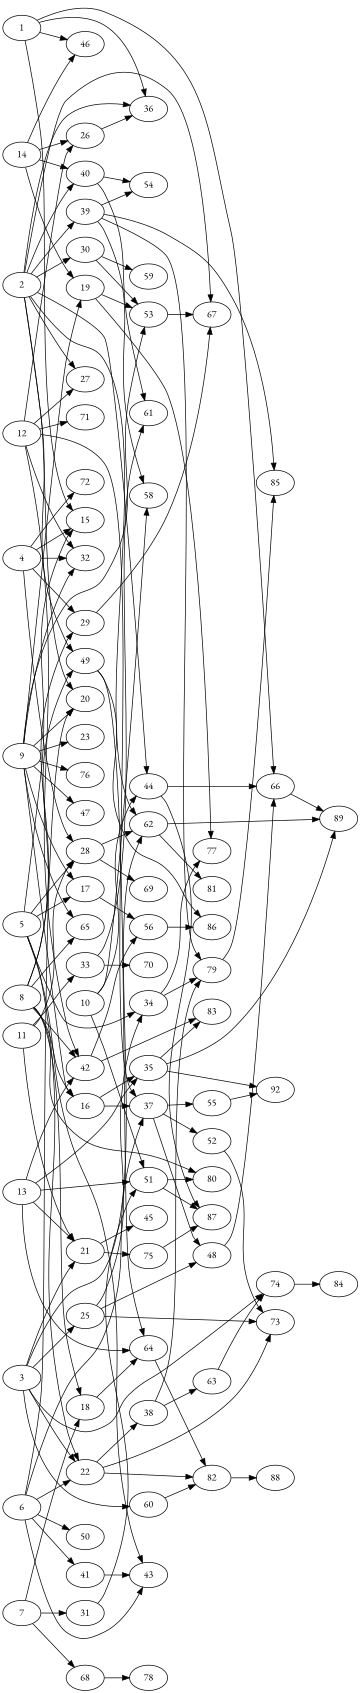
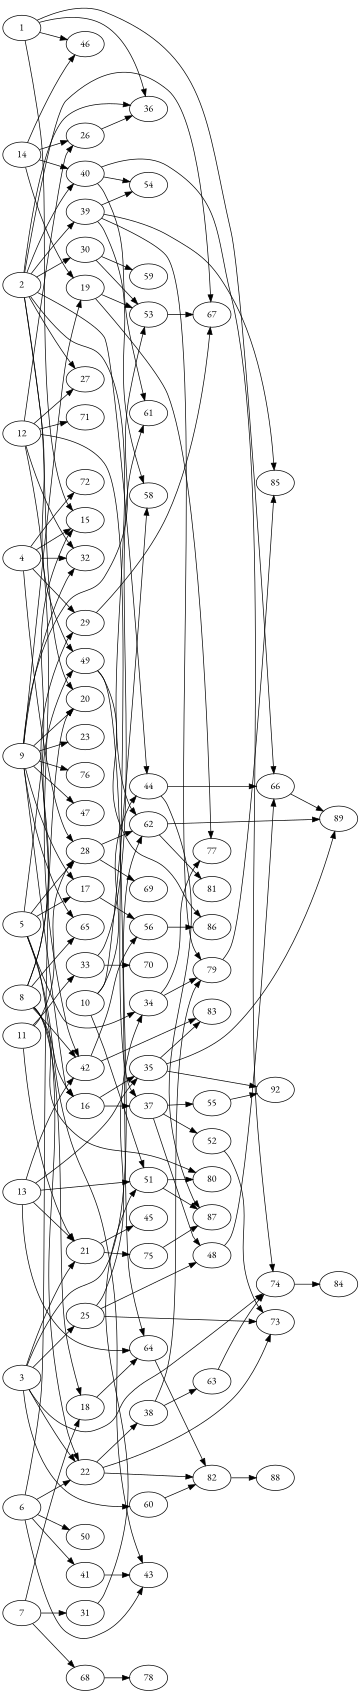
edge "40" -> "74": added
edge "6" -> "37": removed
